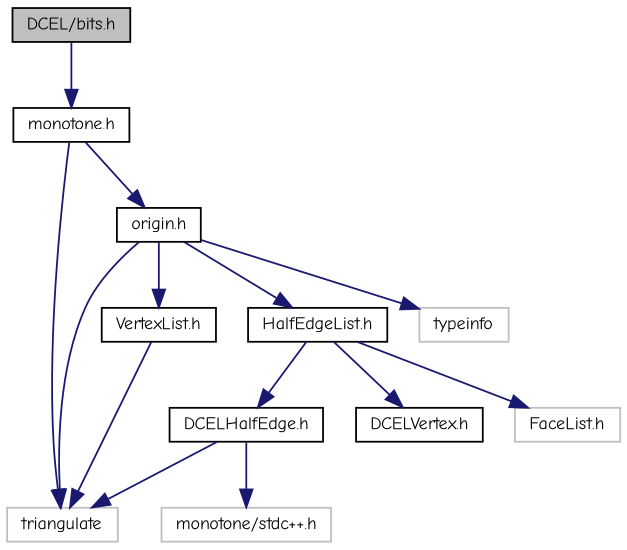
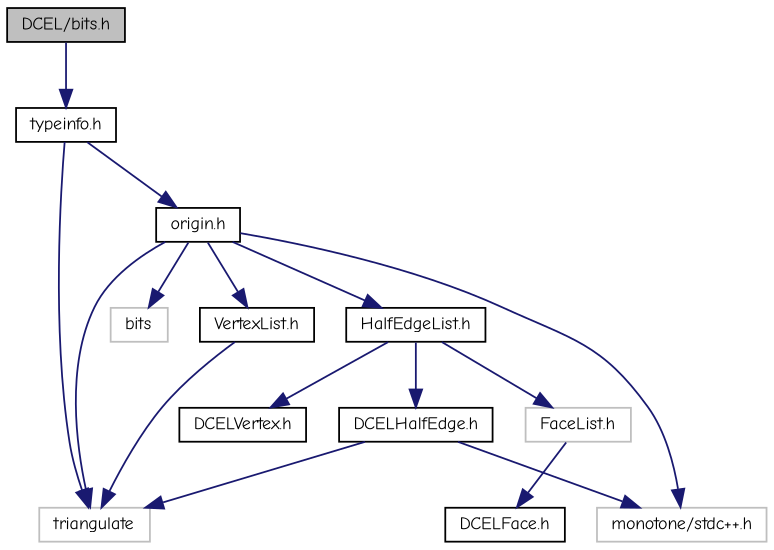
node "monotone.h": label "monotone.h" -> "typeinfo.h"
edge "origin.h" -> "monotone/stdc++.h": added
node "typeinfo": label "typeinfo" -> "bits"
node "DCELFace.h": added
